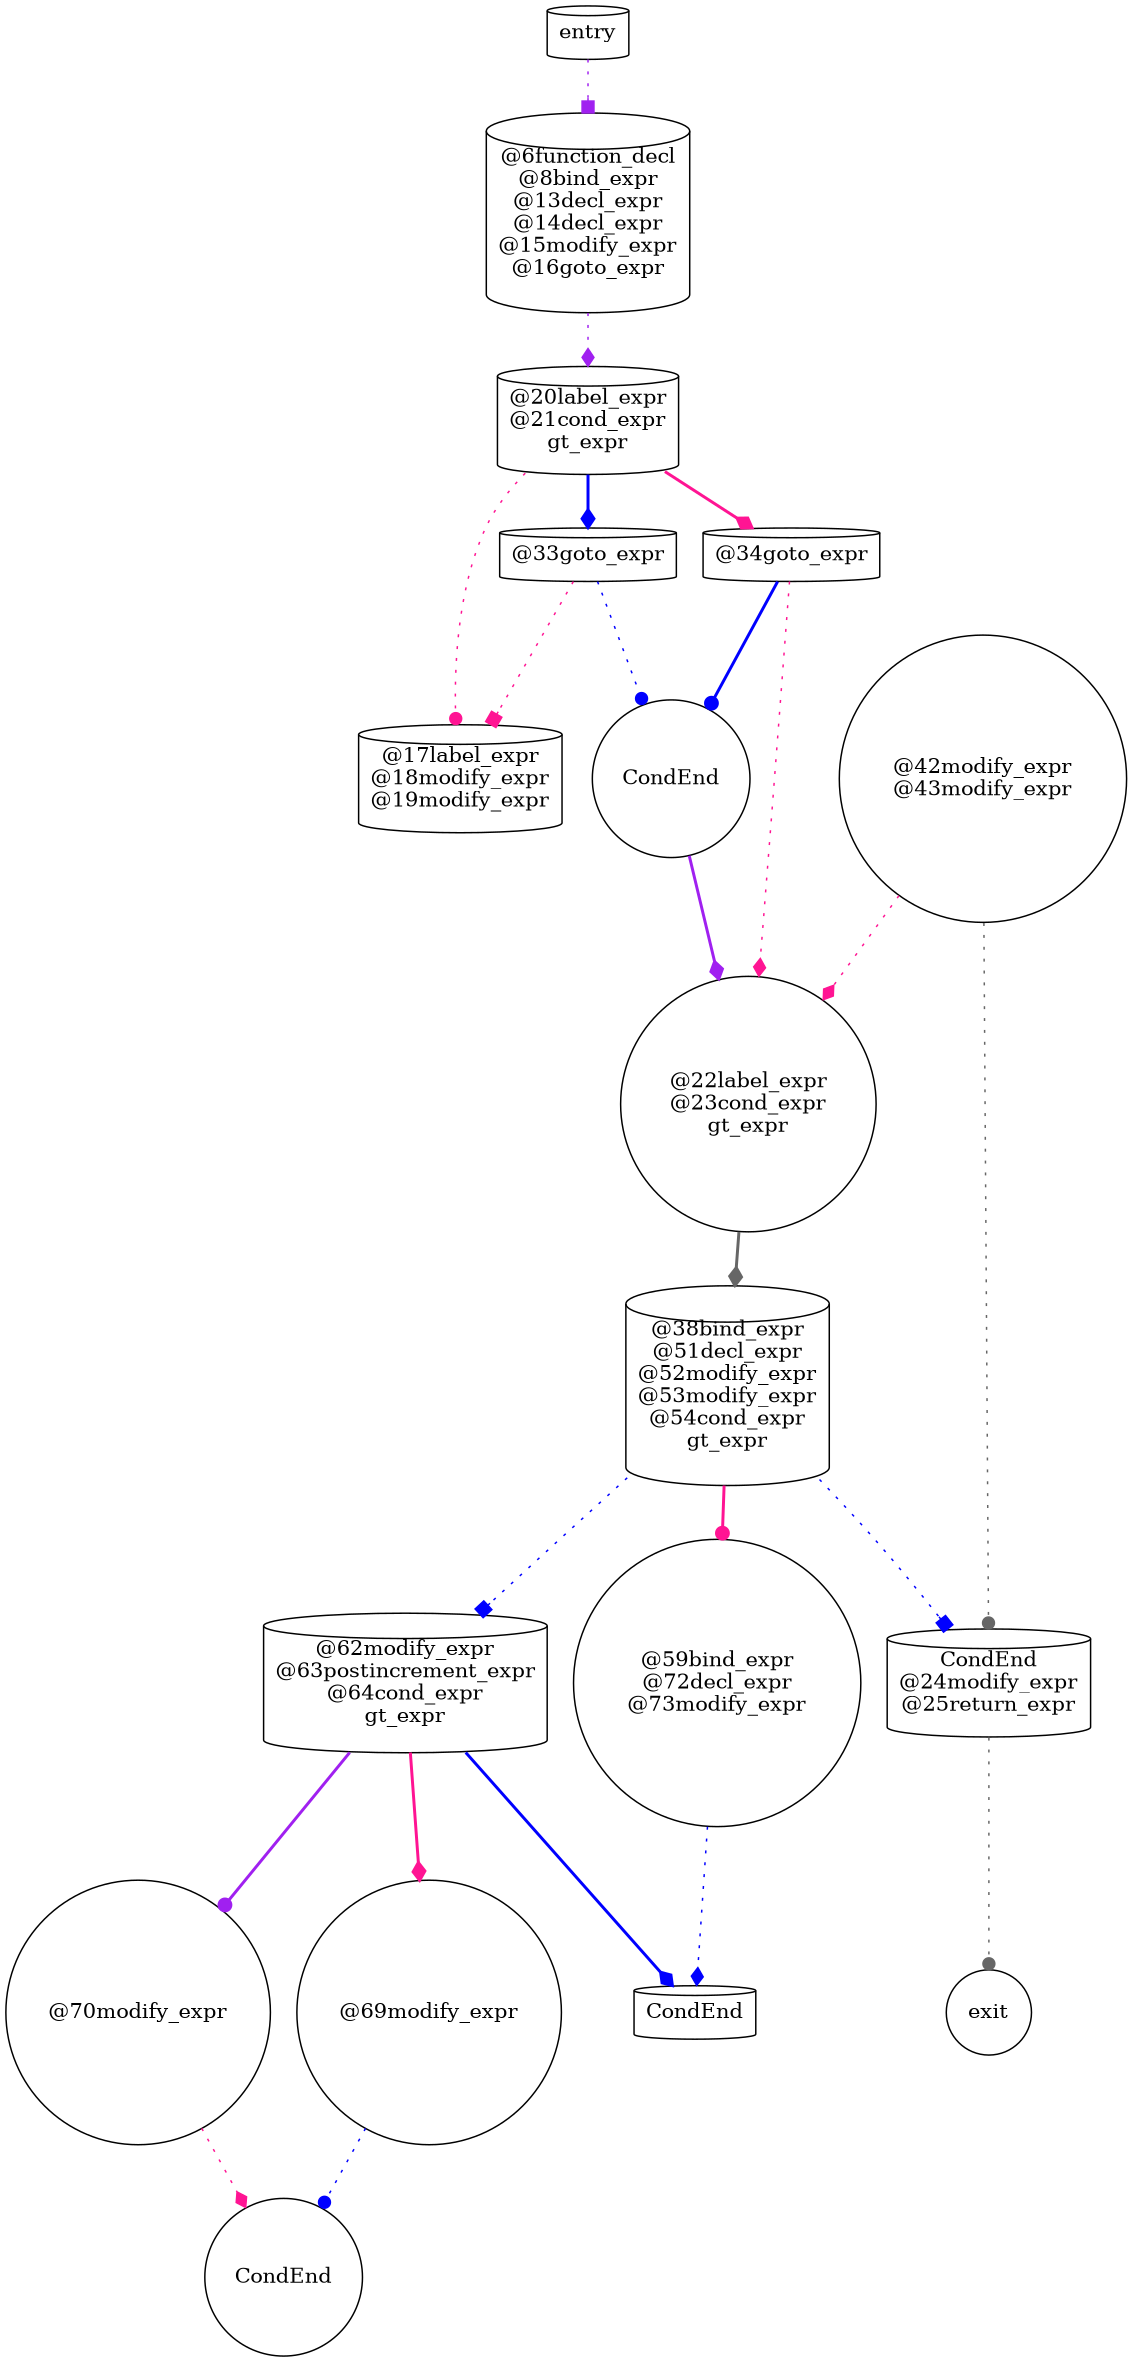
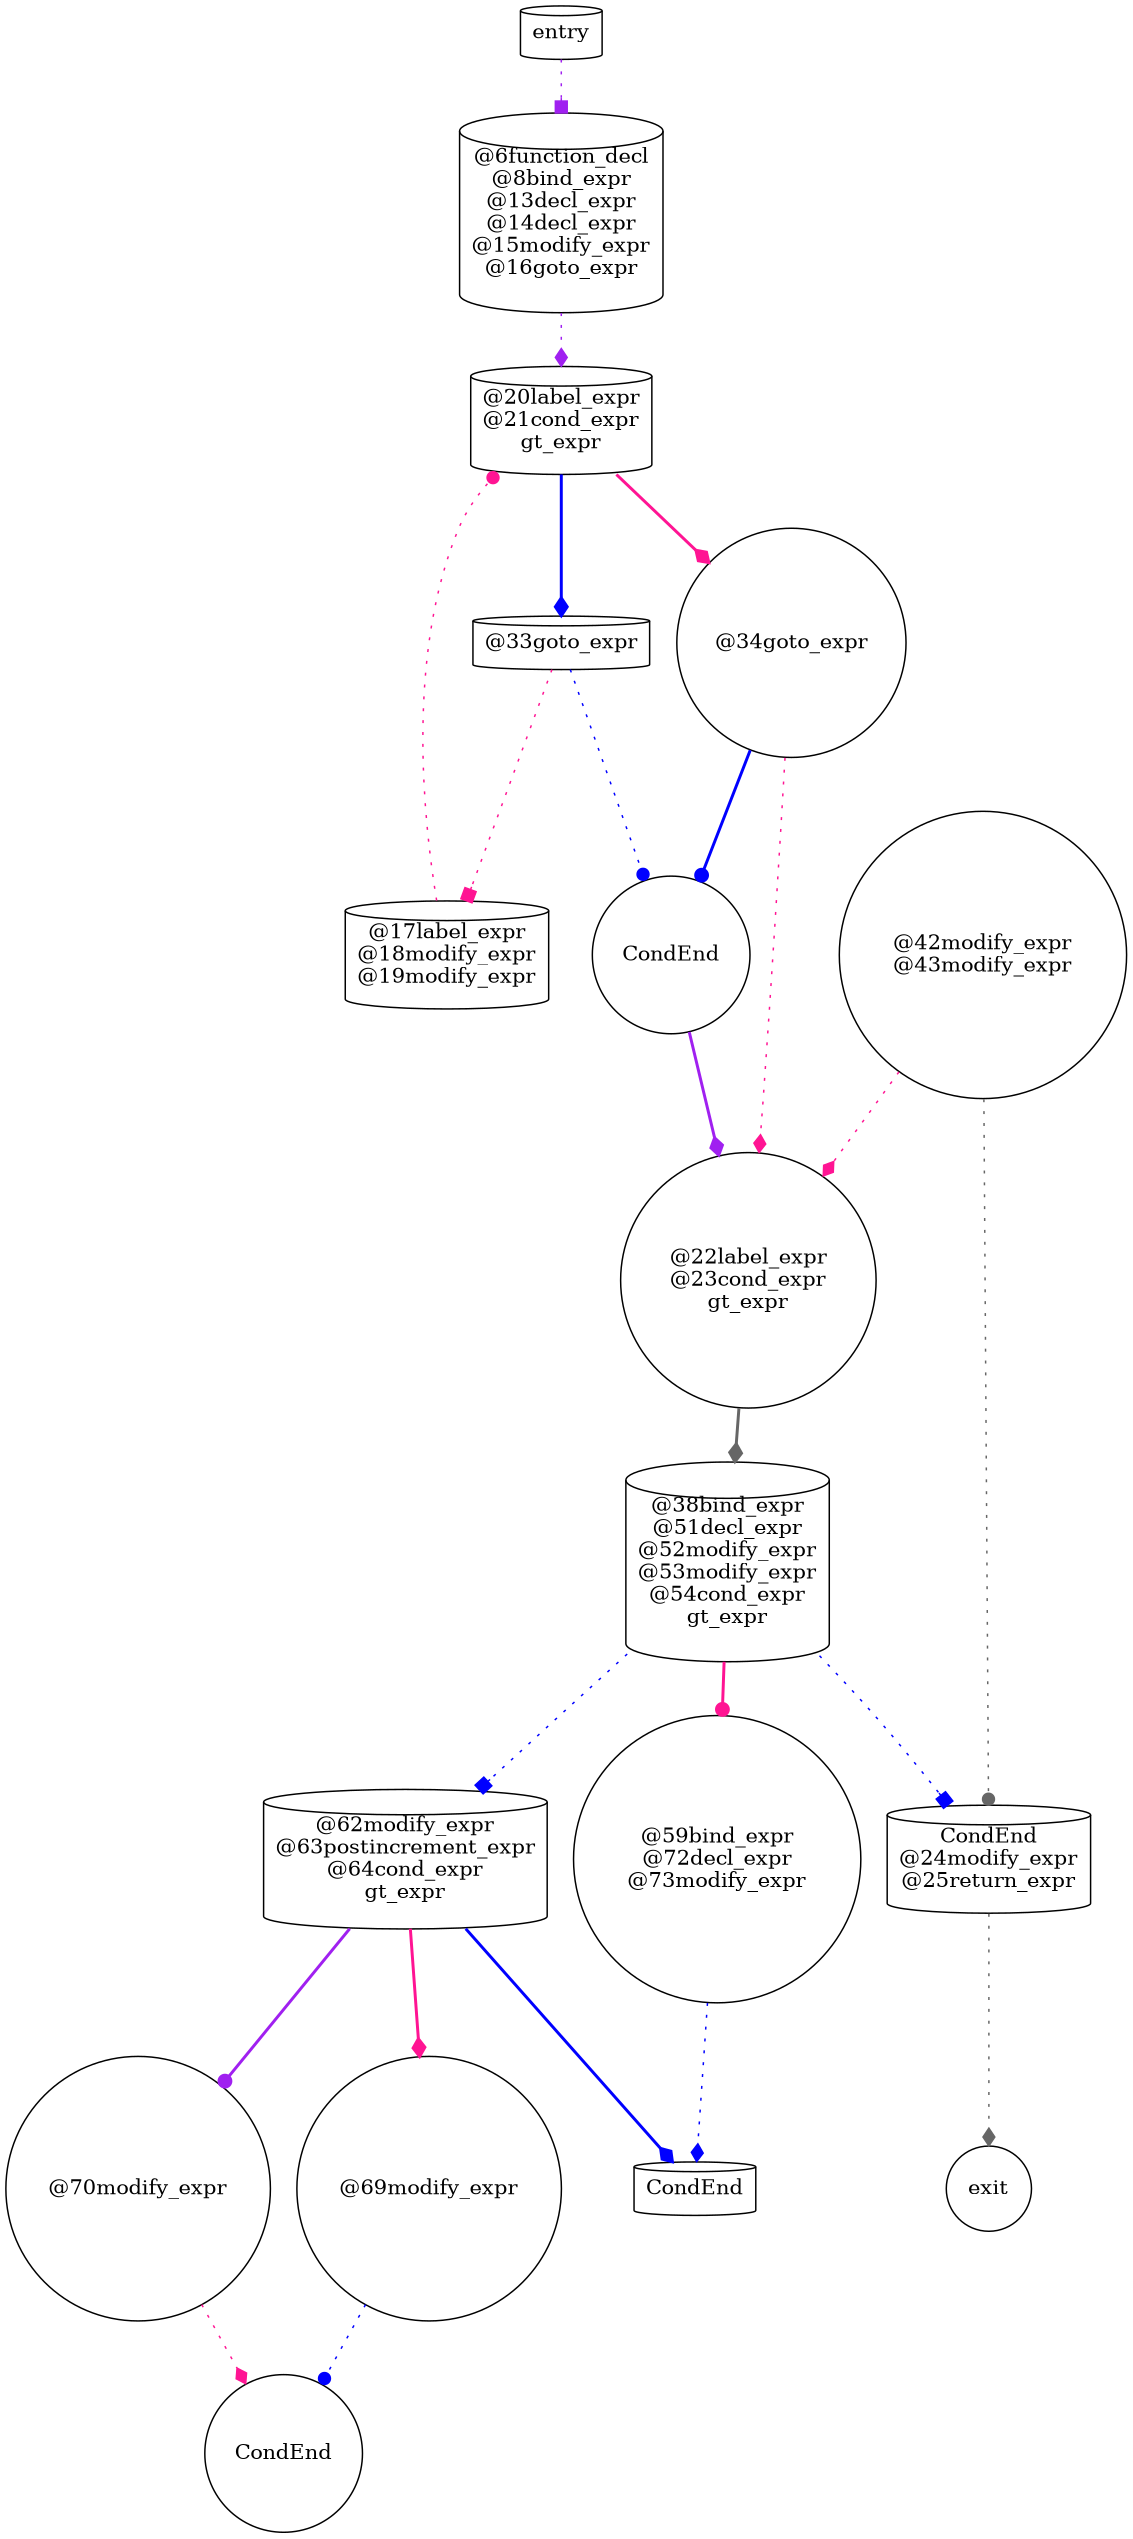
node "@34goto_expr": shape cylinder -> circle
edge "@20label_expr @21cond_expr gt_expr" -> "@17label_expr @18modify_expr @19modify_expr": reversed
edge "CondEnd @24modify_expr @25return_expr" -> "exit": arrowhead dot -> diamond
